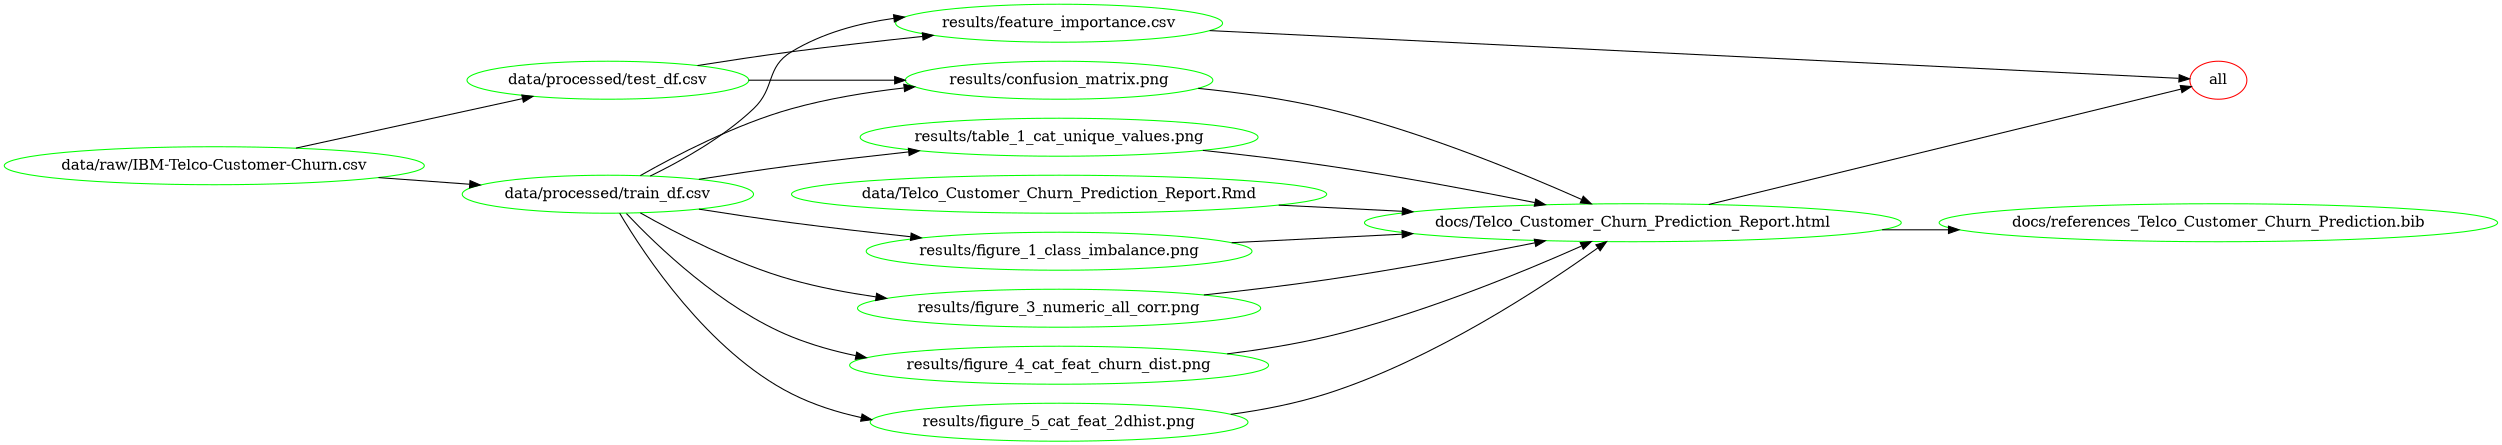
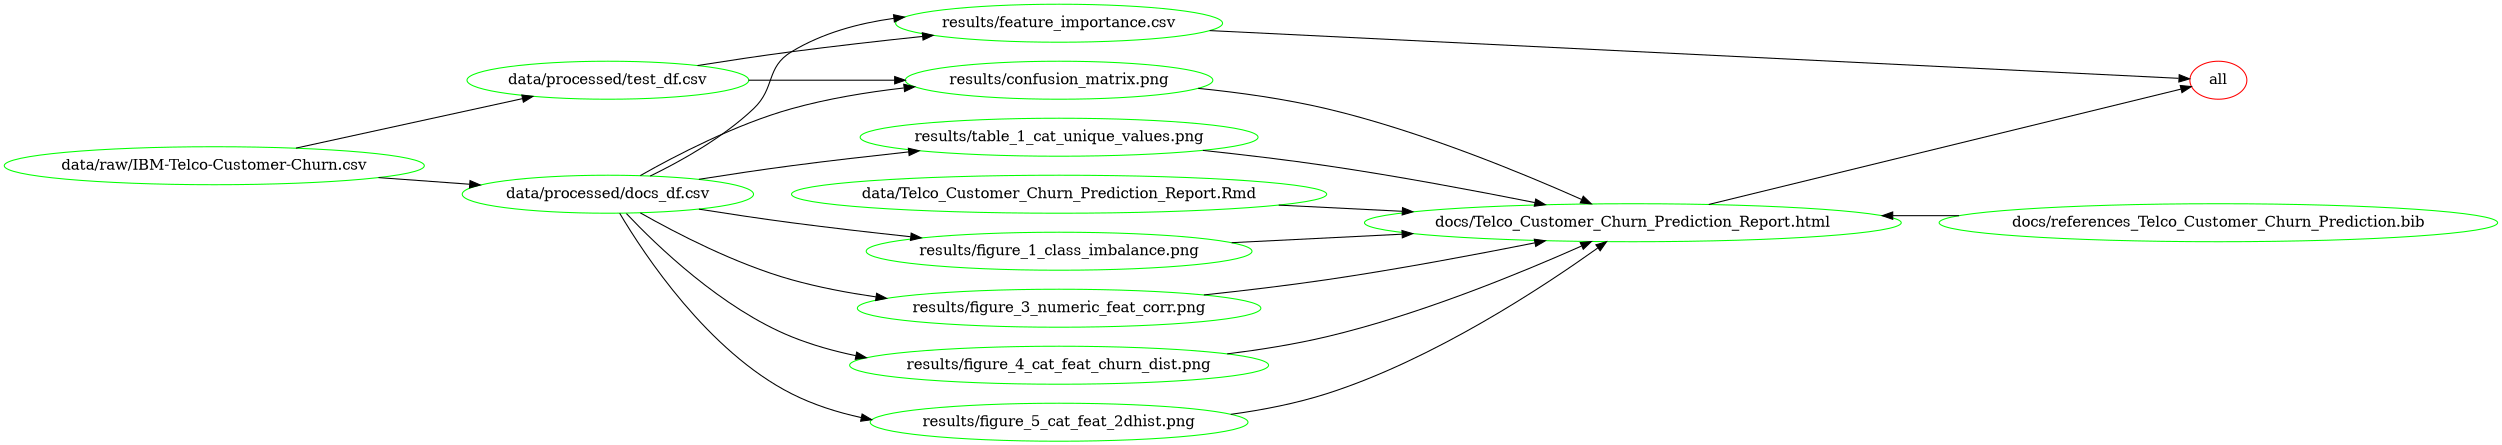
node "data/processed/train_df.csv": label "data/processed/train_df.csv" -> "data/processed/docs_df.csv"
edge "docs/Telco_Customer_Churn_Prediction_Report.html" -> "docs/references_Telco_Customer_Churn_Prediction.bib": reversed
node "results/figure_3_numeric_all_corr.png": label "results/figure_3_numeric_all_corr.png" -> "results/figure_3_numeric_feat_corr.png"
